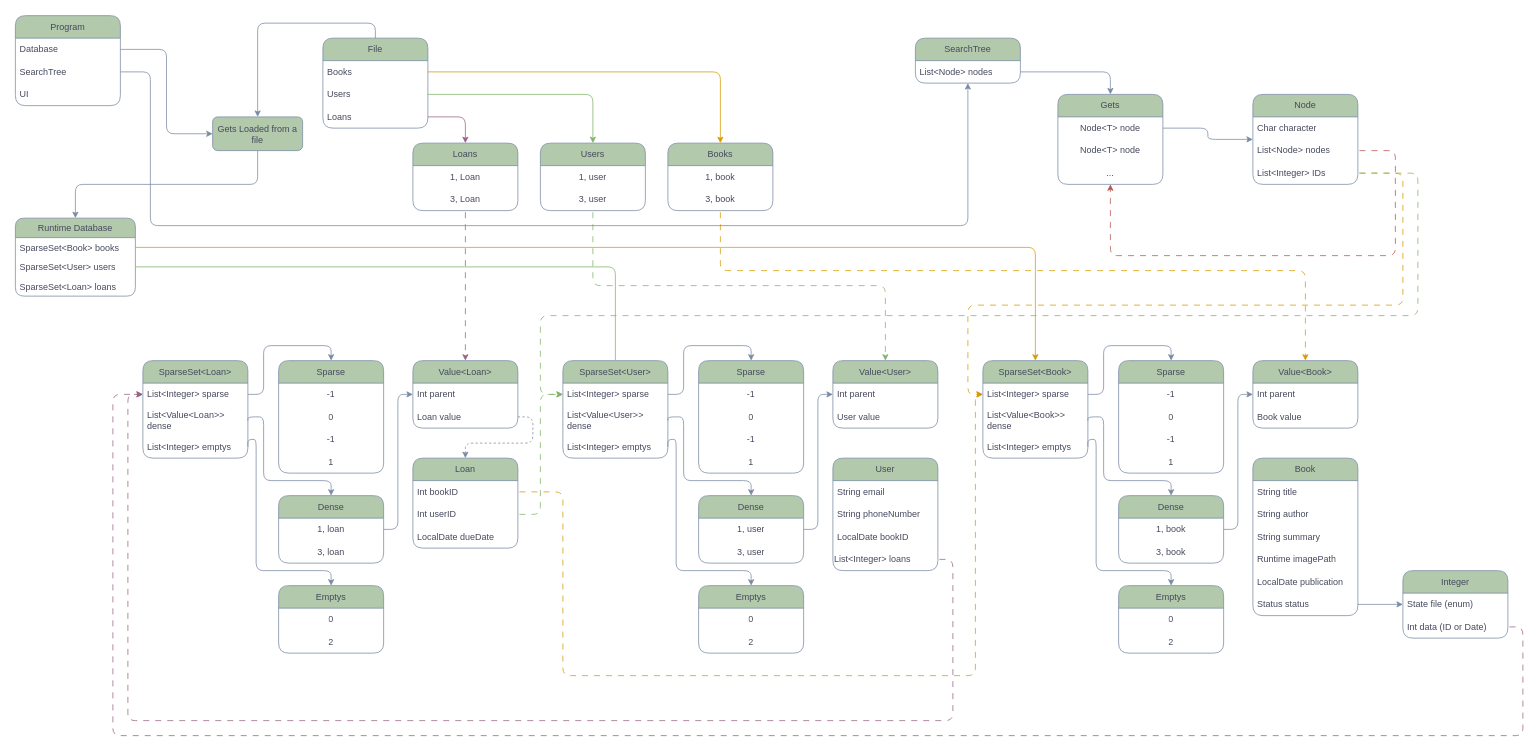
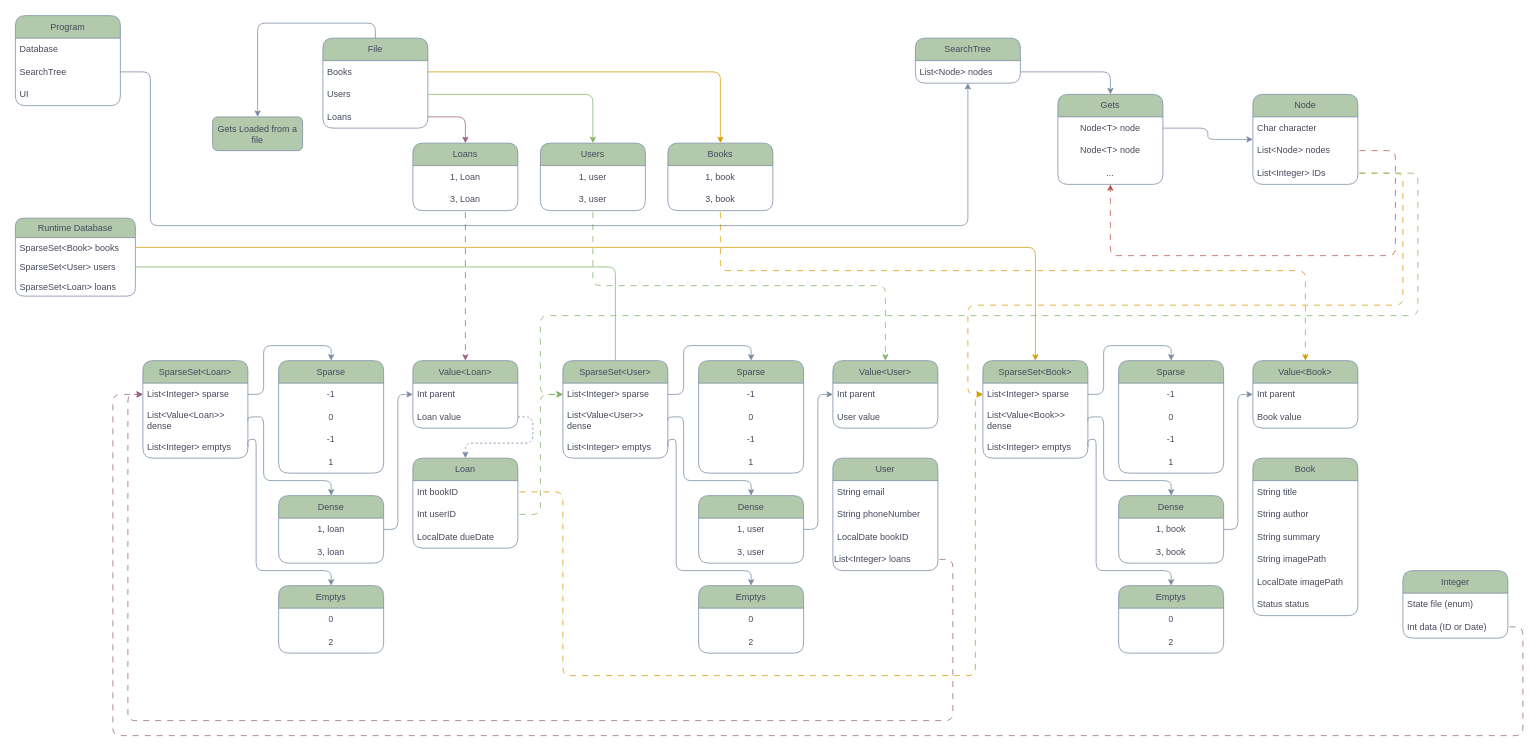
edge "Database" -> "Gets Loaded from a file": removed
edge "Gets Loaded from a file" -> "Runtime Database": removed
node "Runtime imagePath": label "Runtime imagePath" -> "String imagePath"
node "LocalDate publication": label "LocalDate publication" -> "LocalDate imagePath"
edge "Status status" -> "Integer": removed
